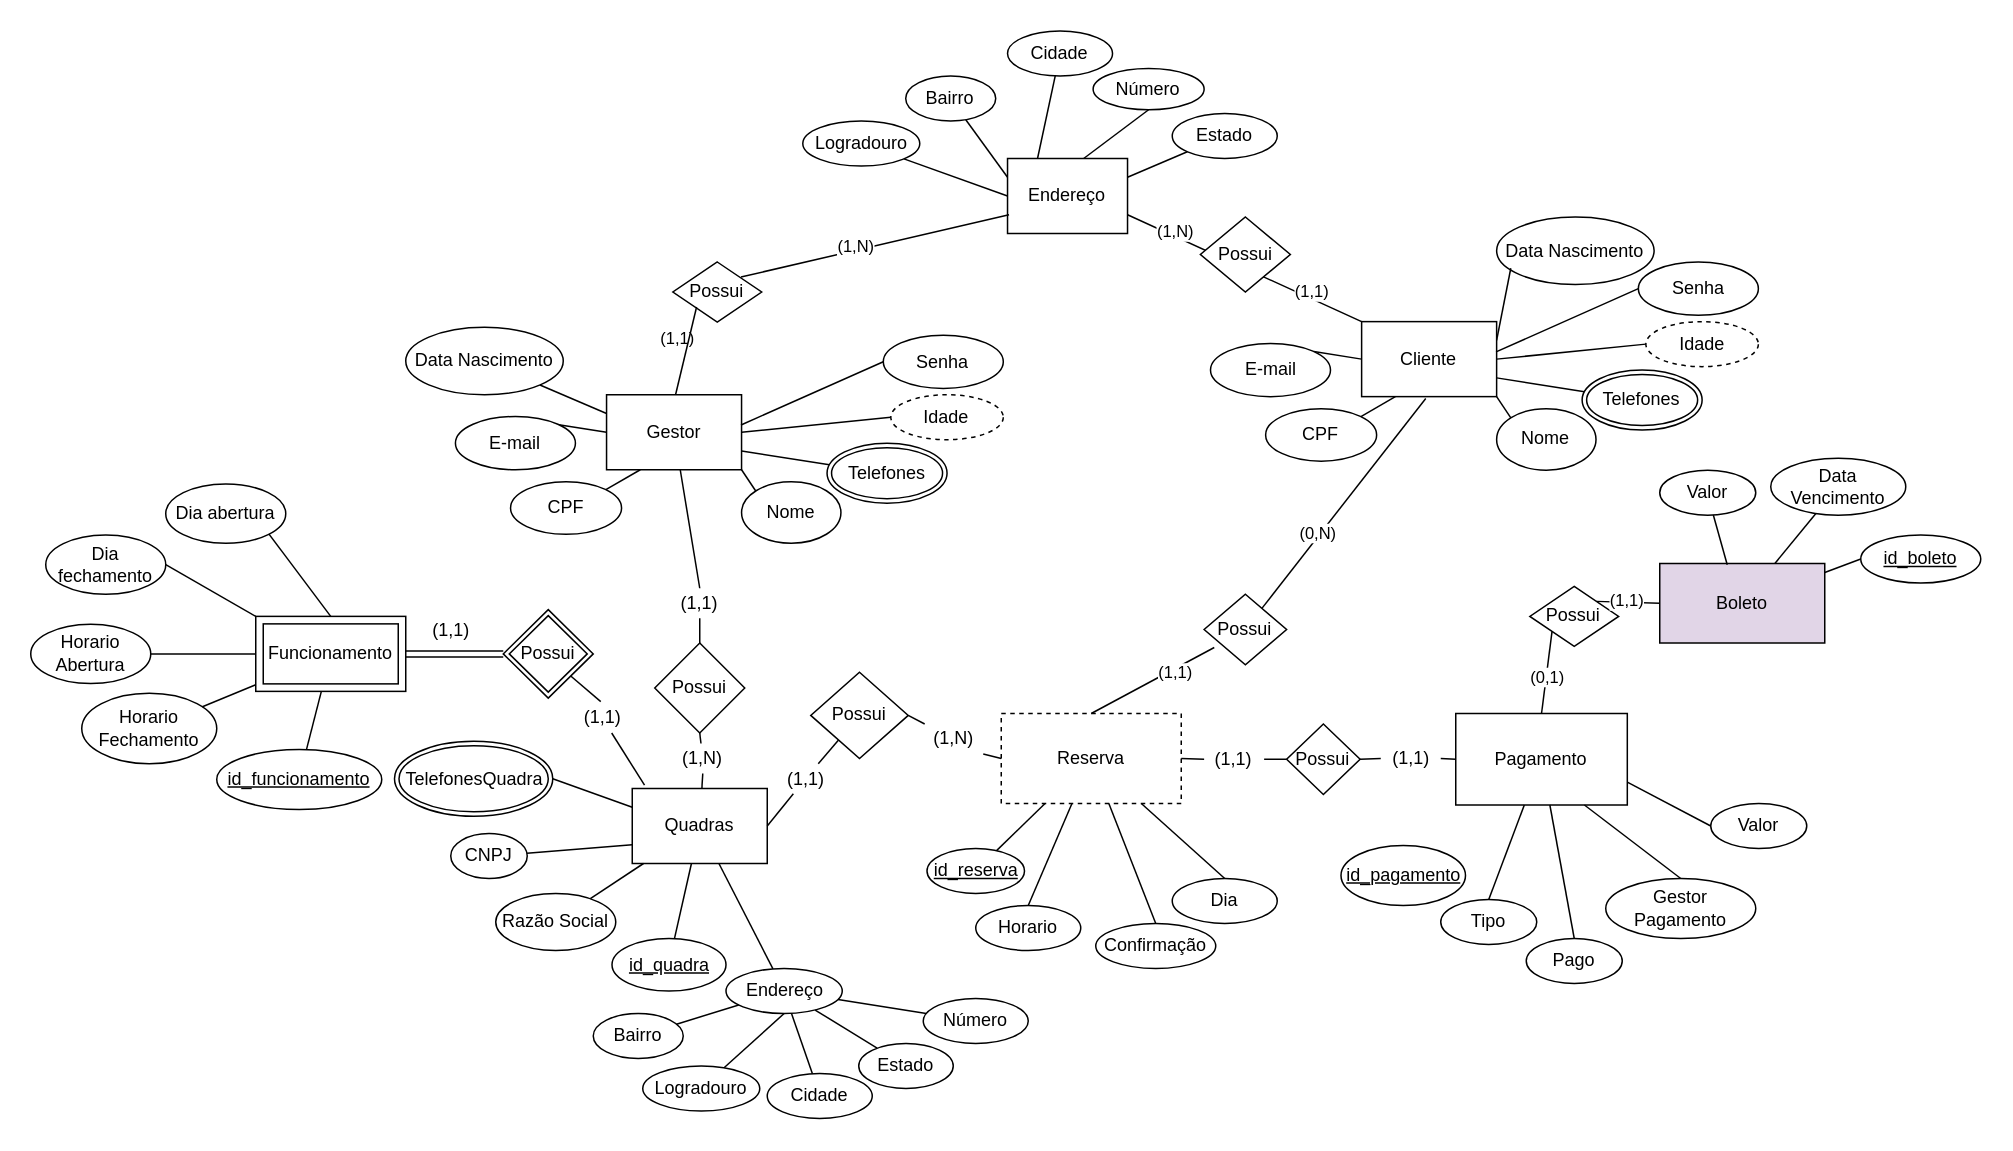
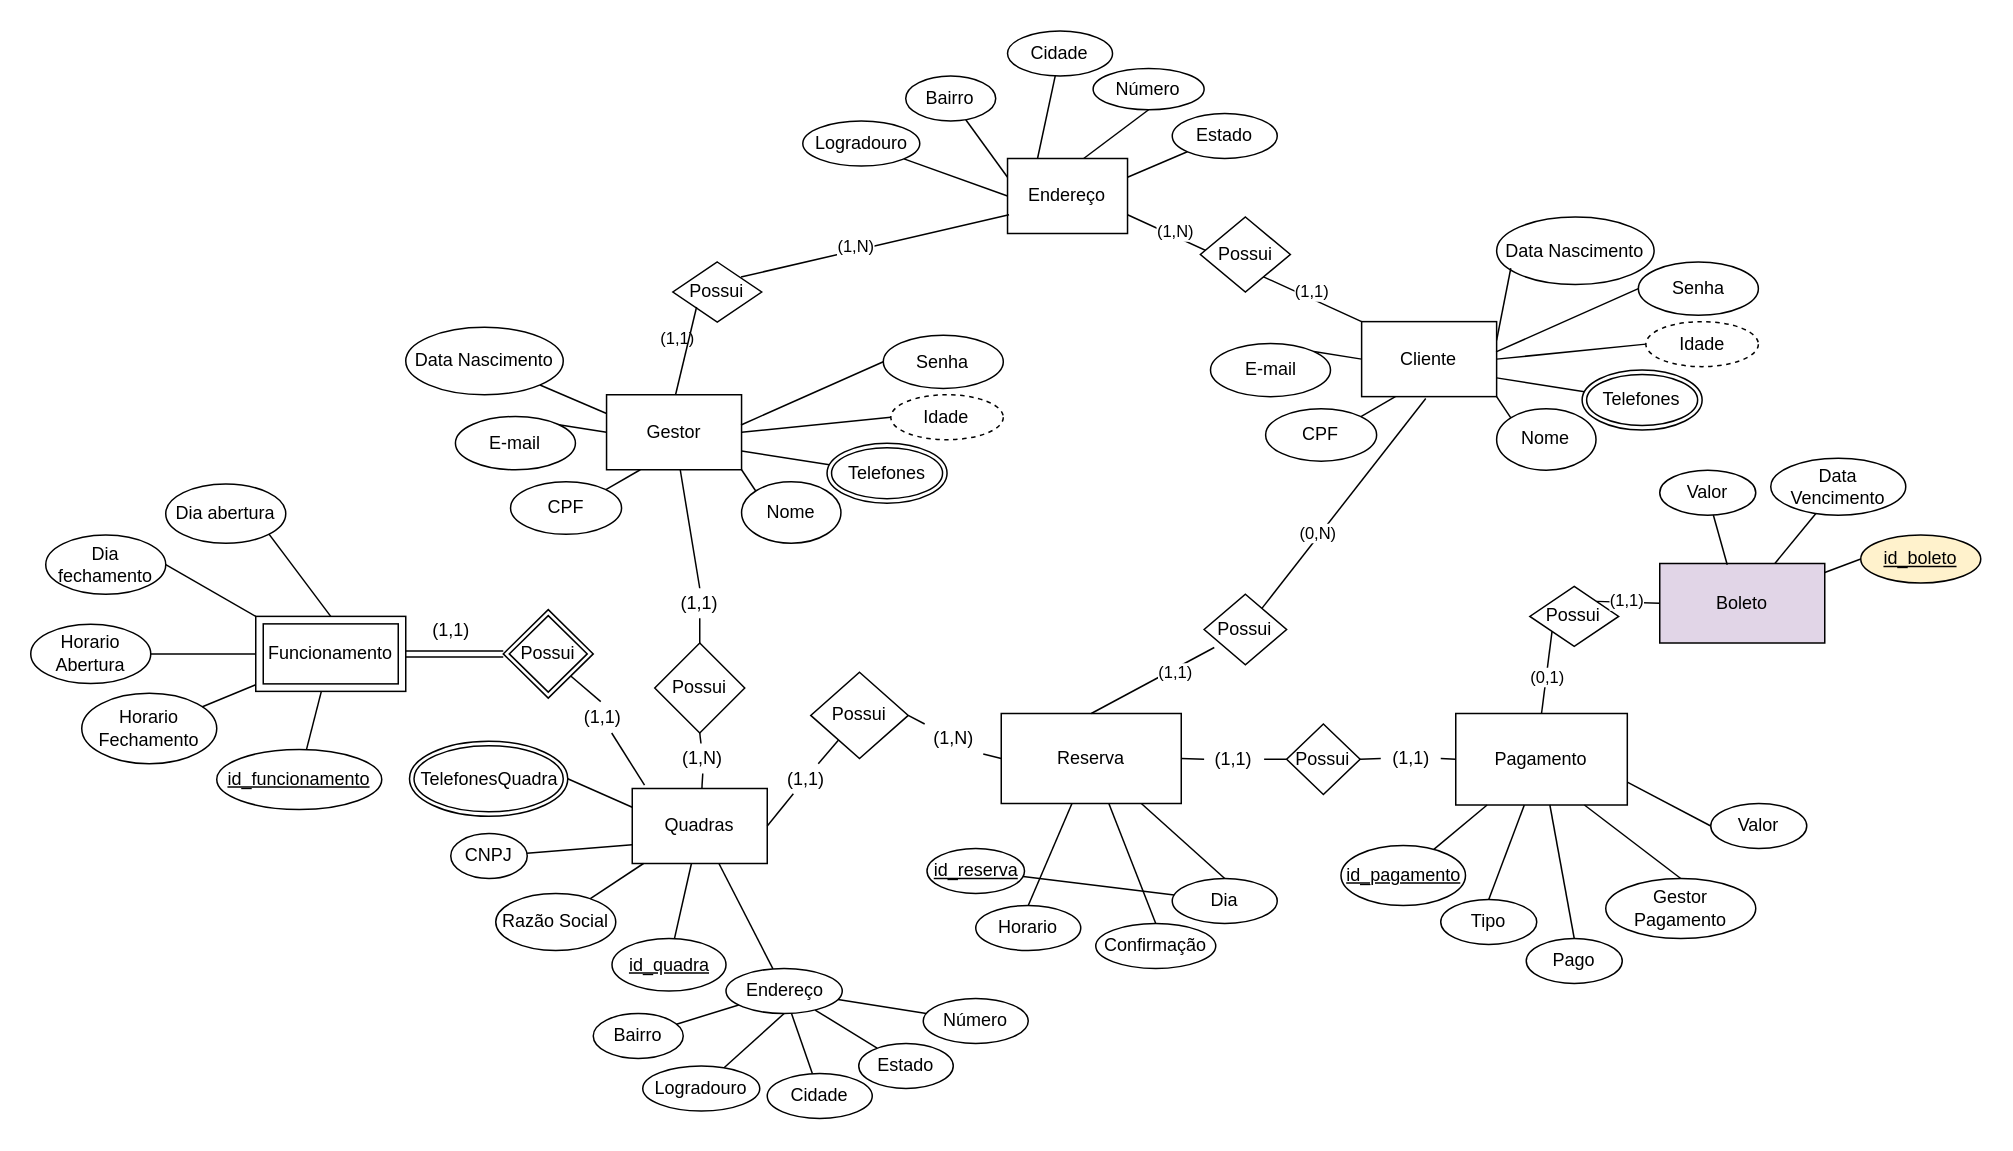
node "id_boleto": fillcolor #ffffff -> #fff2cc
node "Reserva": style dashed -> solid
node "TelefonesQuadra": moved (474, 779) -> (489, 779)
edge "Reserva" -- "id_reserva": now "Dia" -- "id_reserva"
edge "Pagamento" -- "id_pagamento": added
